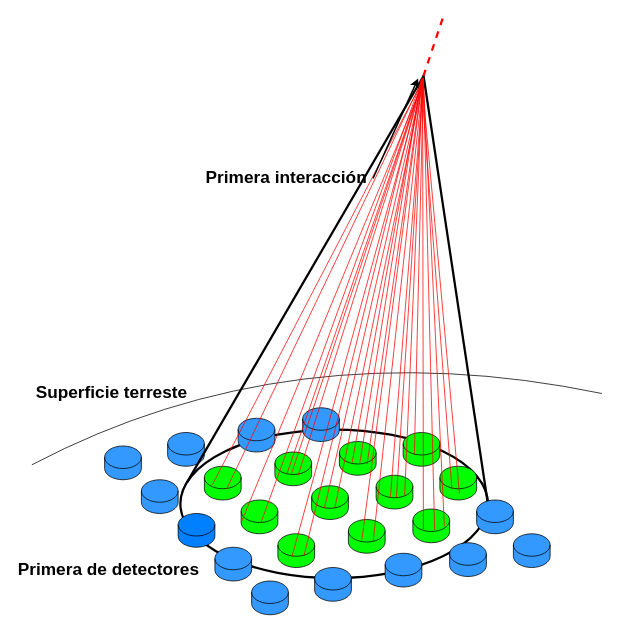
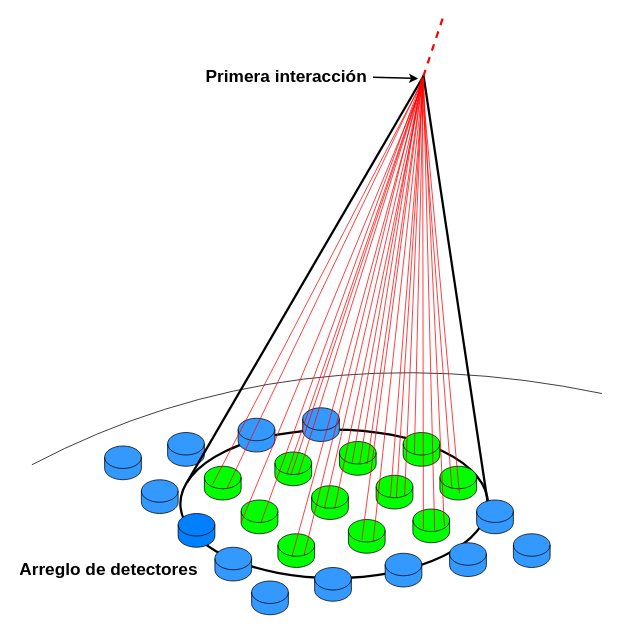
node "Primera interacción": moved (286, 177) -> (286, 76)
node "Superficie terreste": removed
node "Primera de detectores": label "Primera de detectores" -> "Arreglo de detectores"
